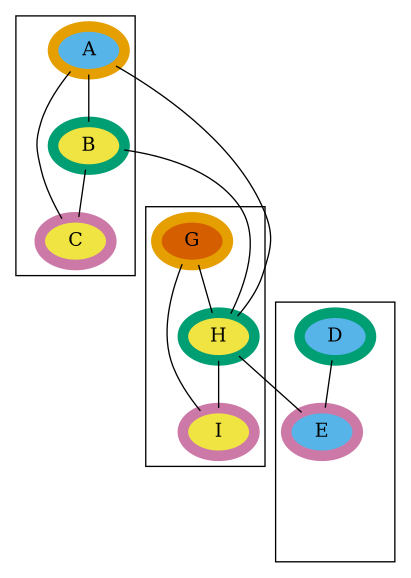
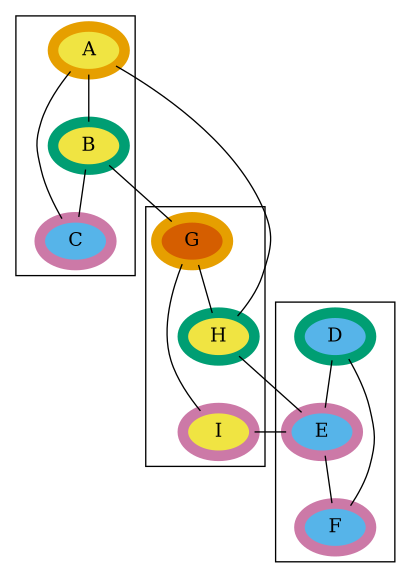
node "A": fillcolor #56b4e9 -> #f0e442
edge "B" -- "H": now "B" -- "G"
node "C": fillcolor #f0e442 -> #56b4e9
edge "H" -- "I": now "E" -- "I"
node "F": added
